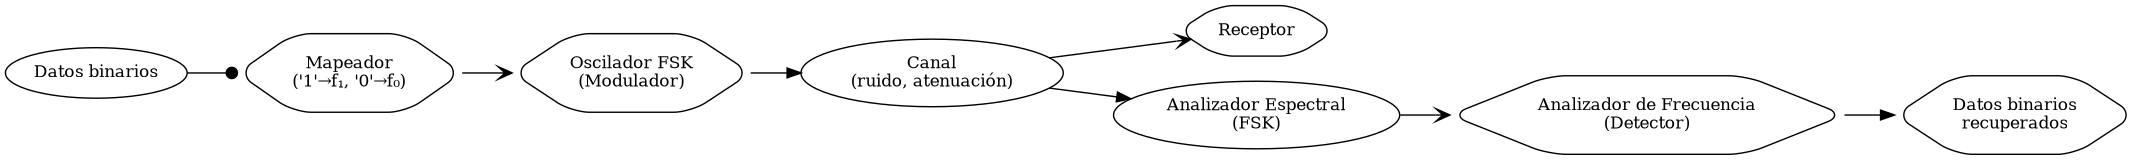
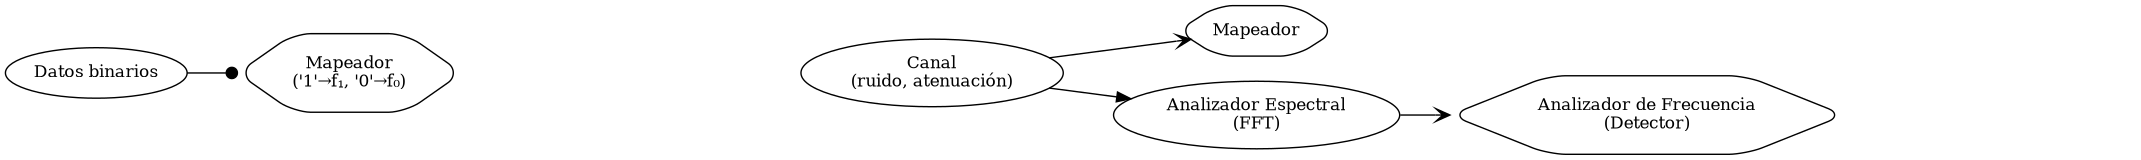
node "Receptor": label "Receptor" -> "Mapeador"
node "Oscilador FSK (Modulador)": removed
node "Analizador Espectral (FSK)": label "Analizador Espectral (FSK)" -> "Analizador Espectral (FFT)"
node "Datos binarios recuperados": removed
